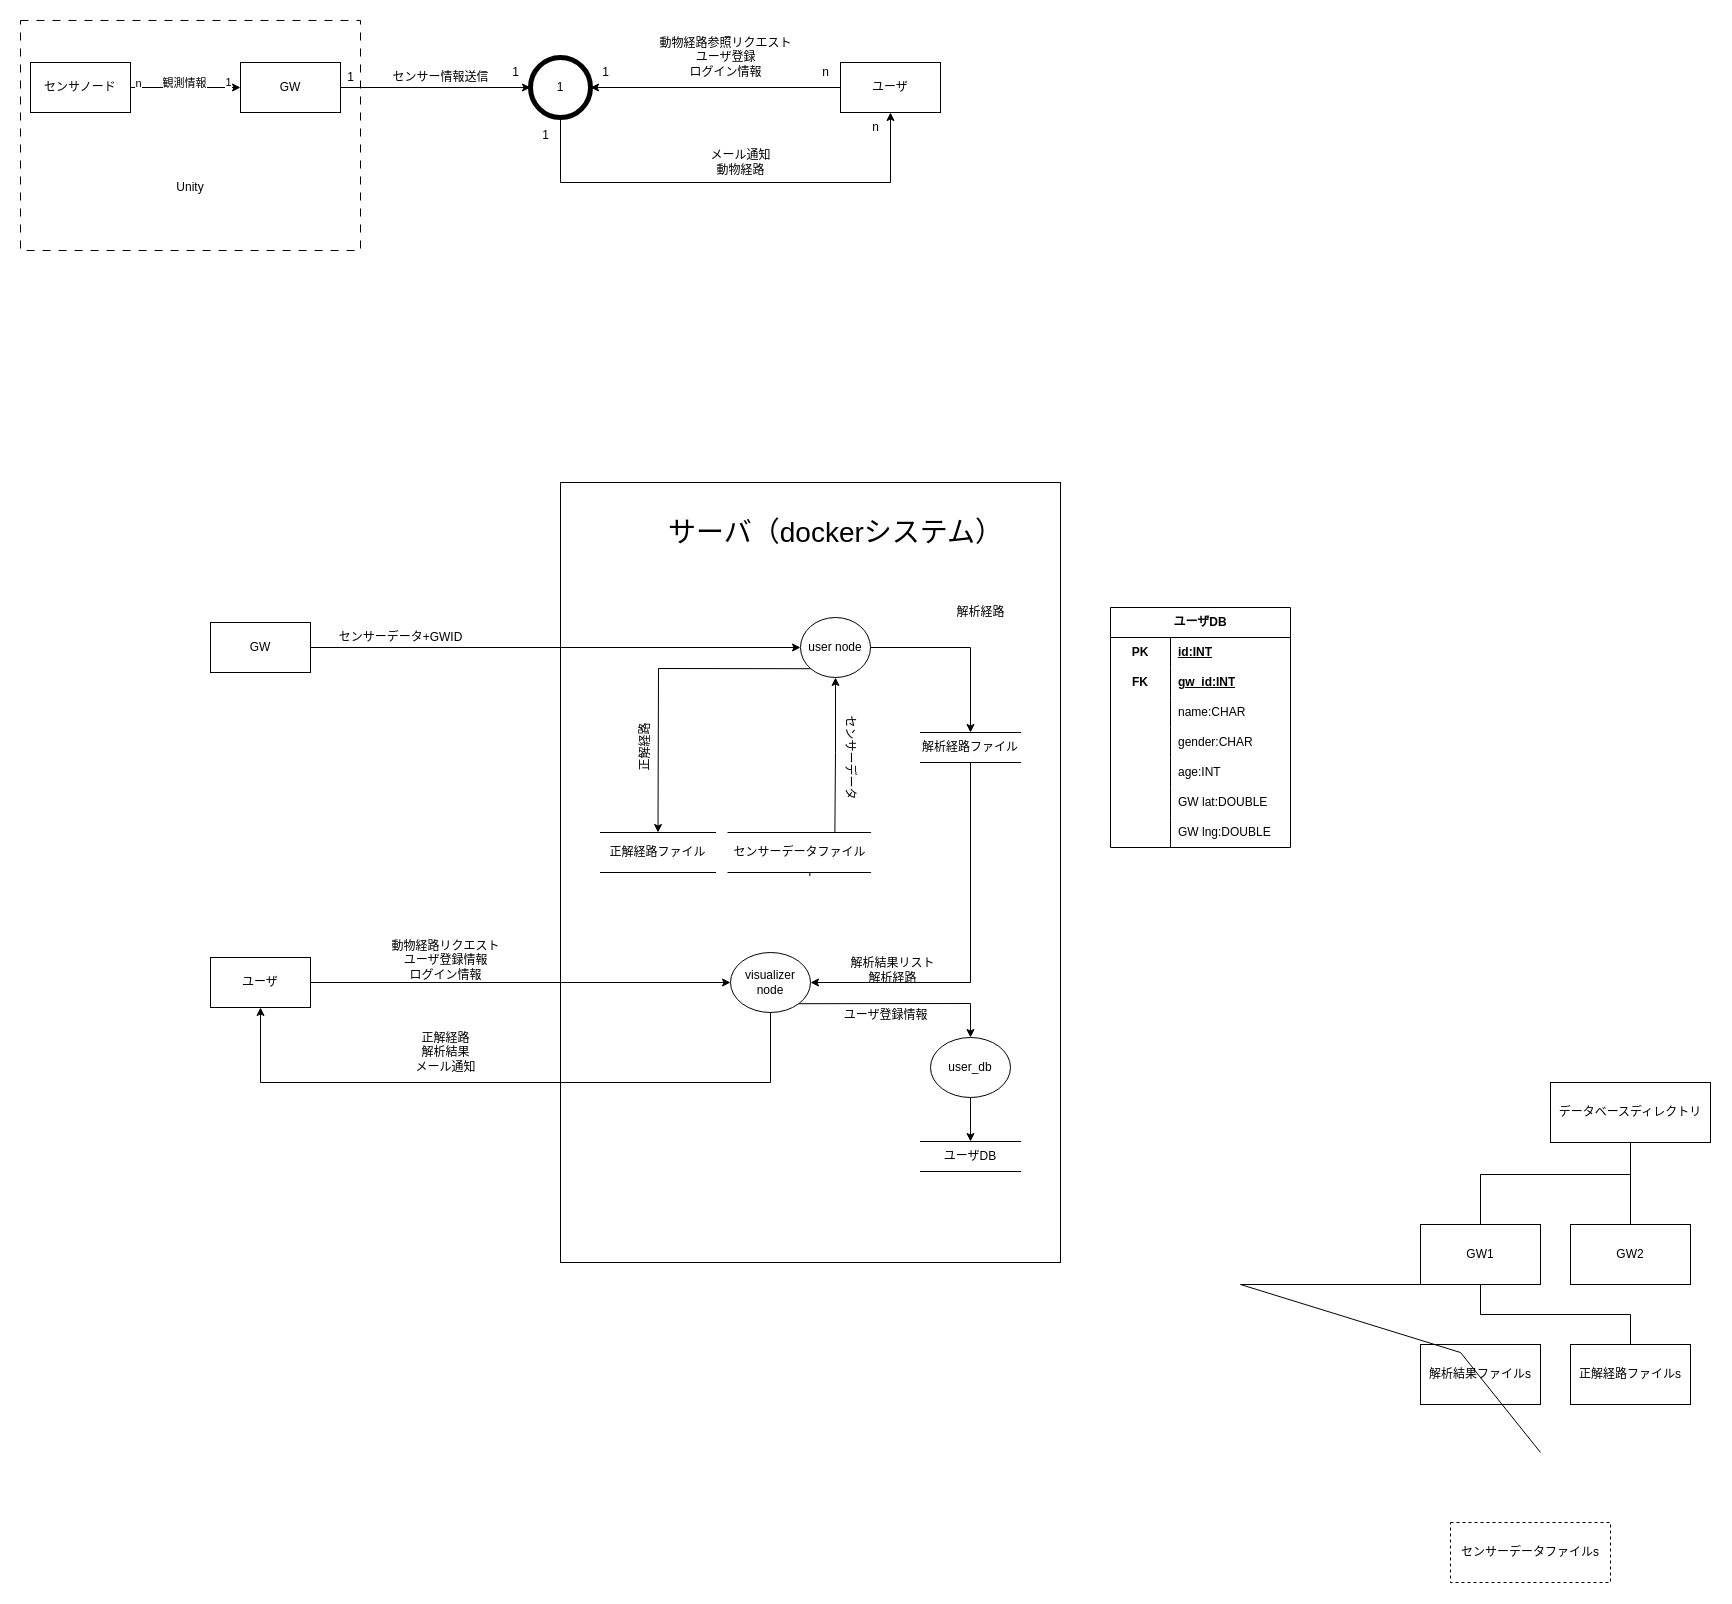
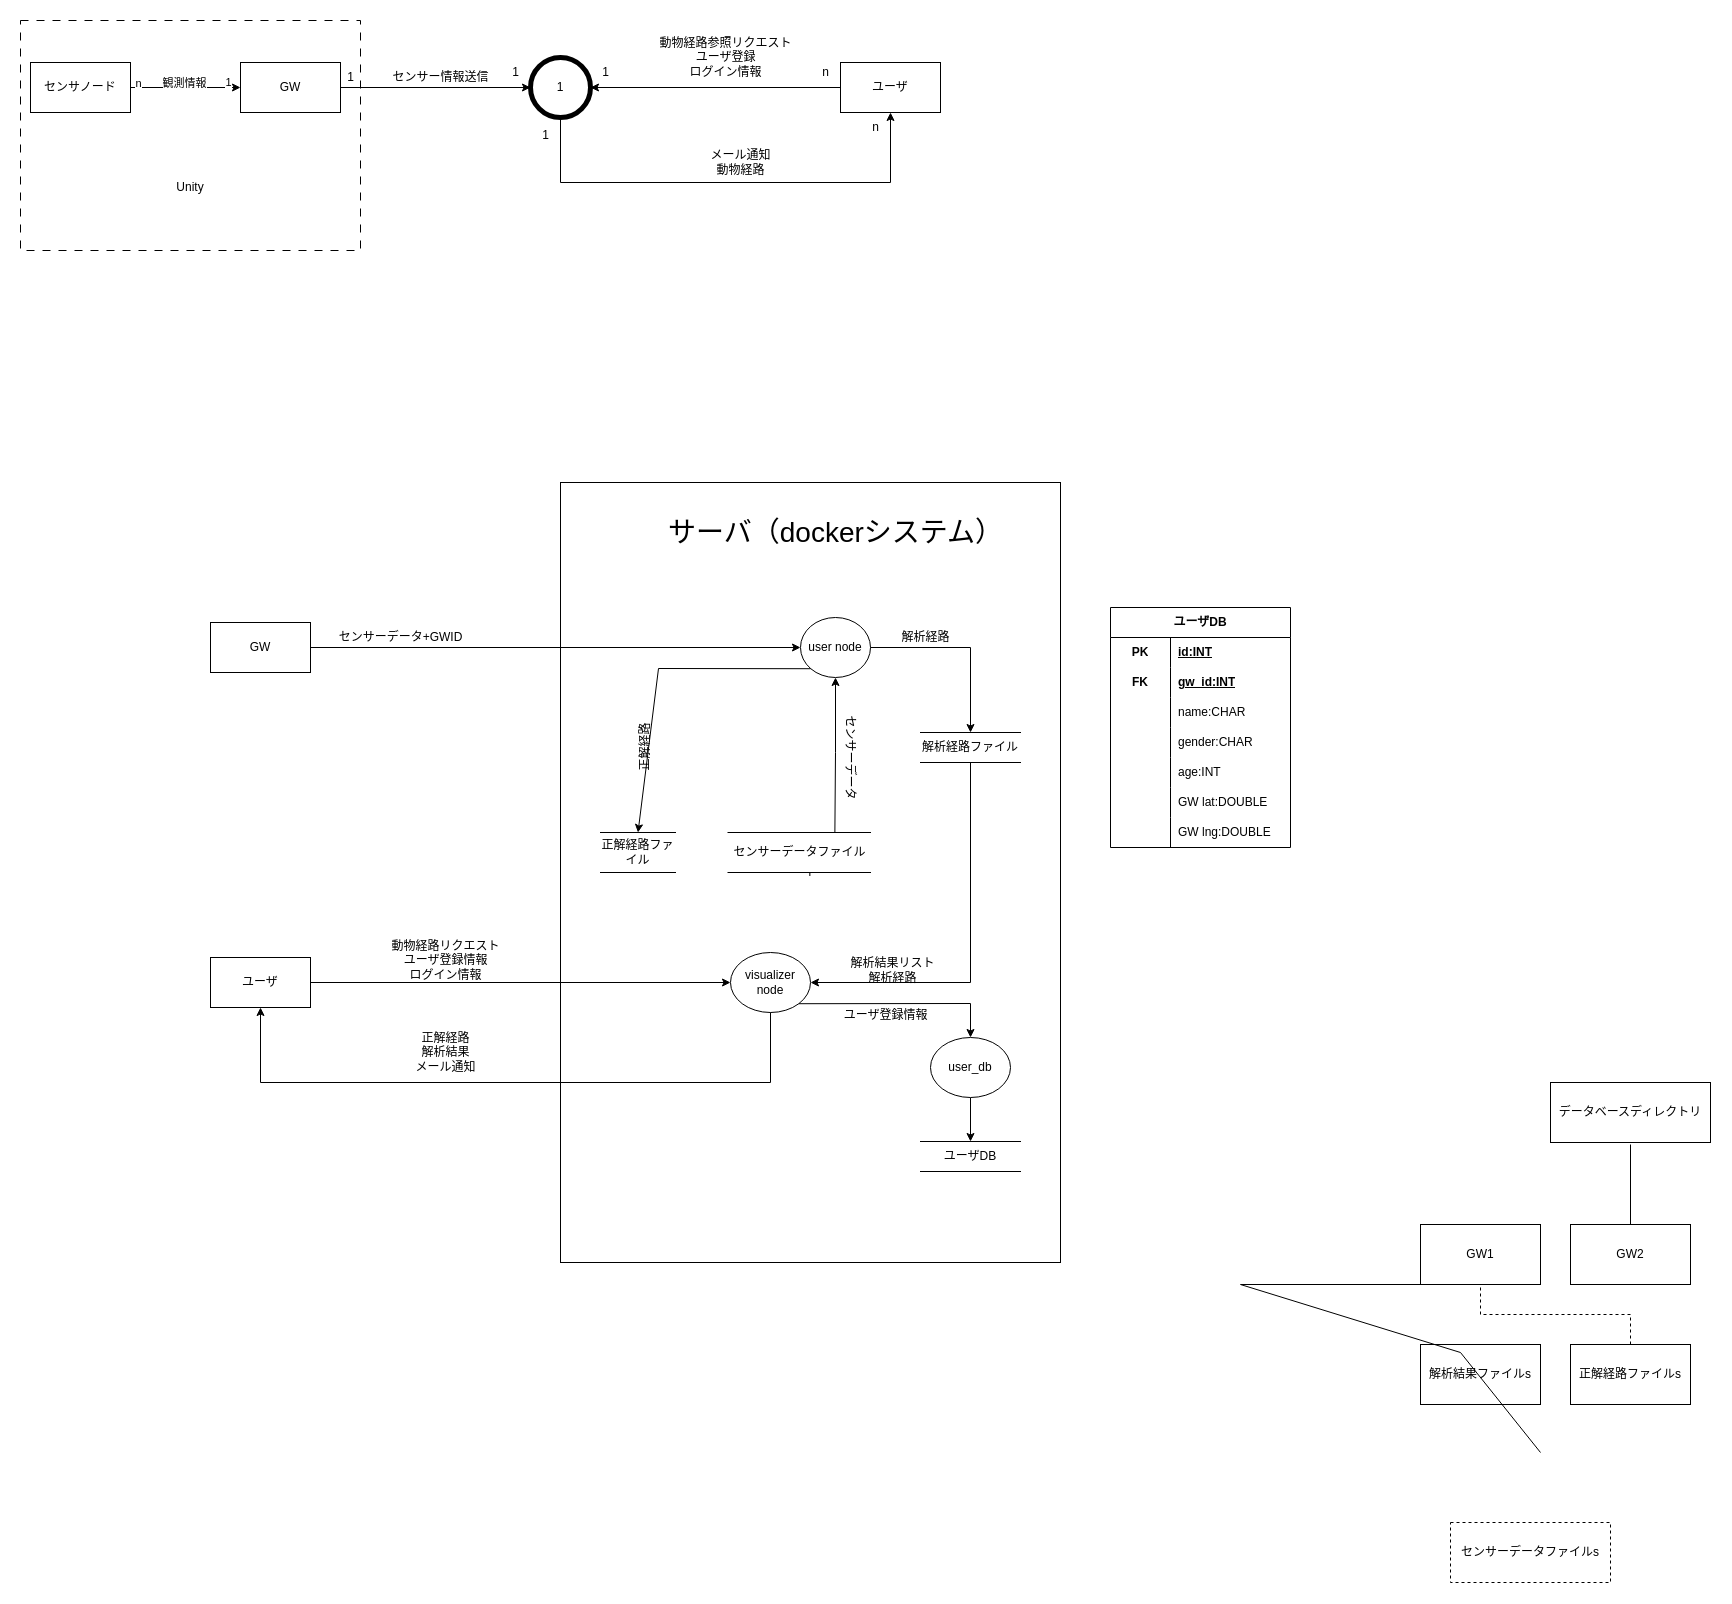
node "解析経路": moved (981, 613) -> (926, 638)
node "正解経路ファイル": size 115x40 -> 75x40
edge "データベースディレクトリ" -- "GW1": removed
edge "GW1" -- "正解経路ファイルs": style solid -> dashed
